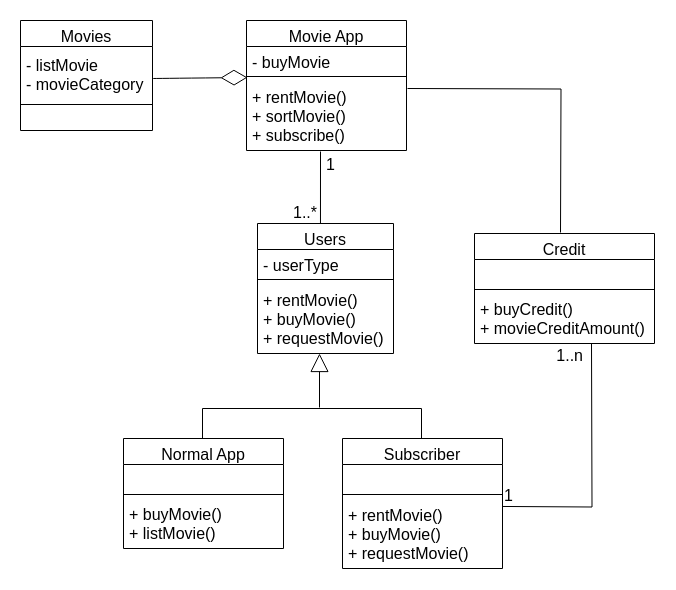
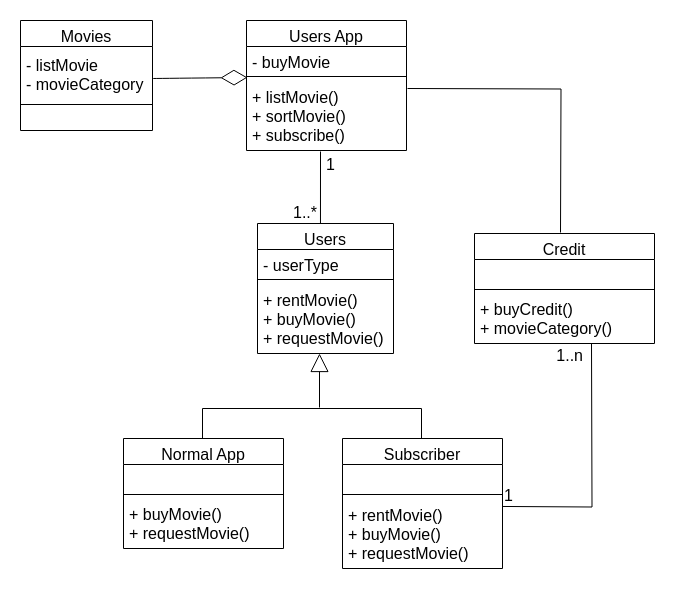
node "Movie App": label "Movie App" -> "Users App"
node "+ rentMovie() + sortMovie() + subscribe()": label "+ rentMovie() + sortMovie() + subscribe()" -> "+ listMovie() + sortMovie() + subscribe()"
node "+ buyCredit() + movieCreditAmount()": label "+ buyCredit() + movieCreditAmount()" -> "+ buyCredit() + movieCategory()"
node "+ buyMovie() + listMovie()": label "+ buyMovie() + listMovie()" -> "+ buyMovie() + requestMovie()"
